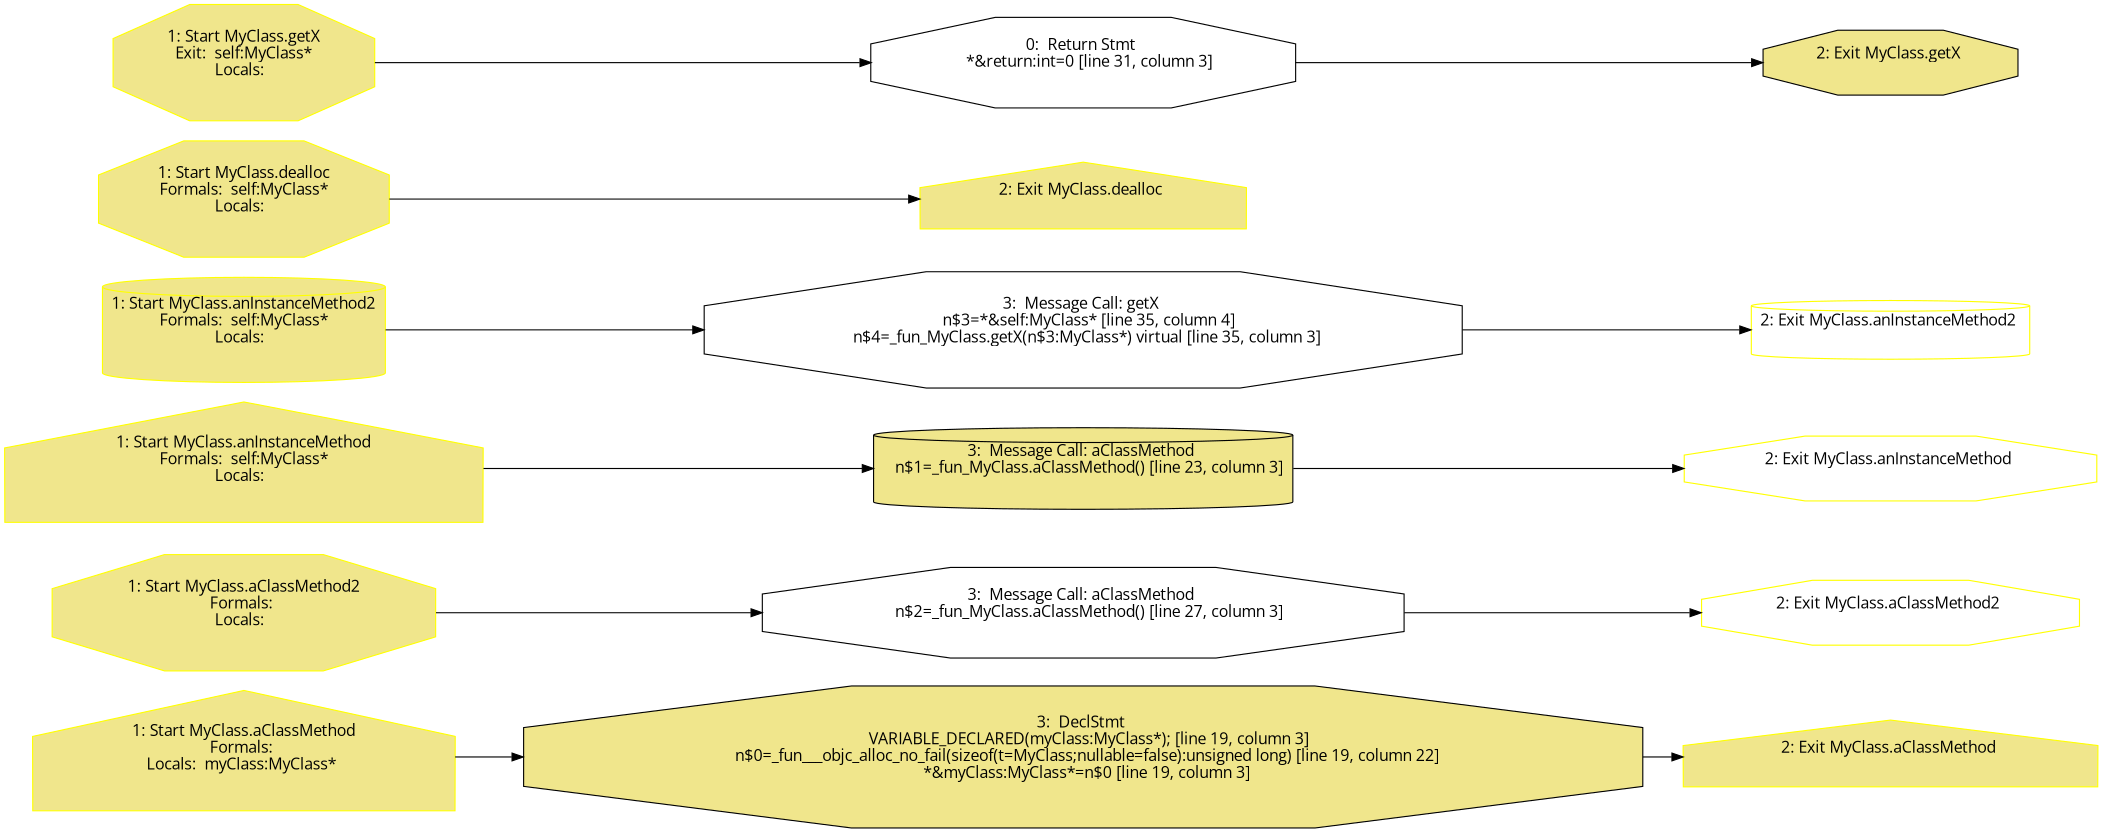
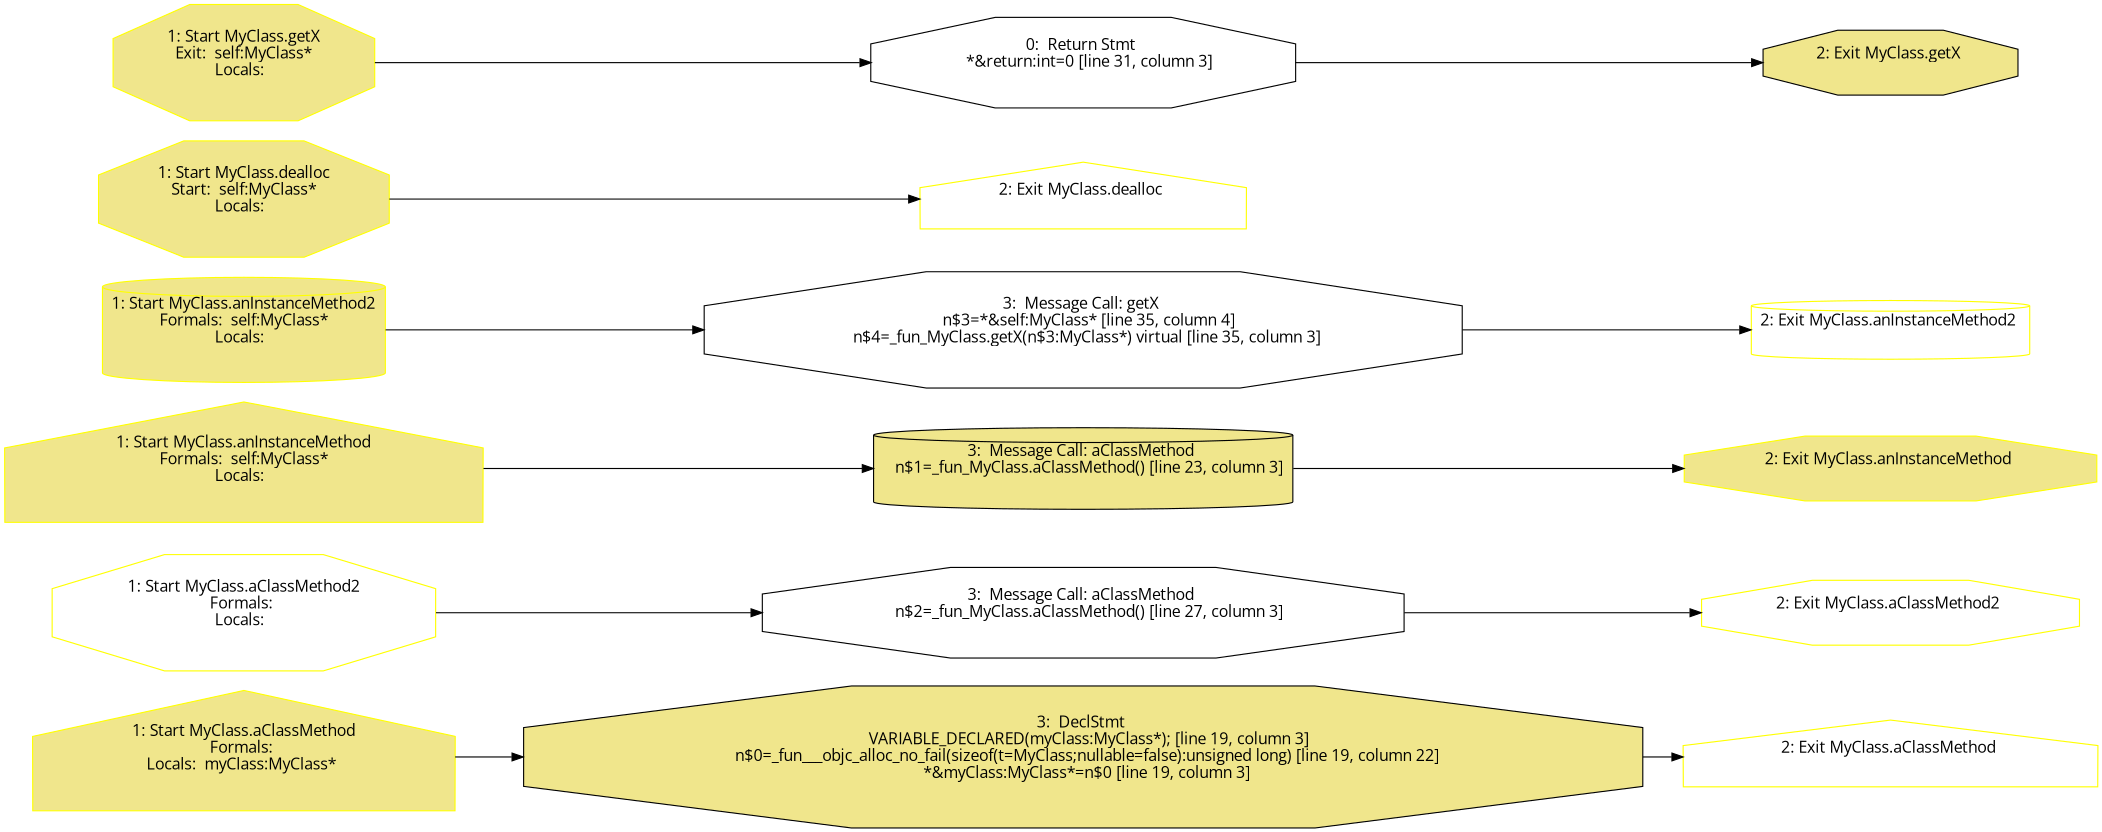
node "1: Start MyClass.dealloc Formals:  self:MyClass* Locals:": label "1: Start MyClass.dealloc Formals:  self:MyClass* Locals:" -> "1: Start MyClass.dealloc Start:  self:MyClass* Locals:"
node "2: Exit MyClass.dealloc": fillcolor khaki -> white
node "2: Exit MyClass.anInstanceMethod": fillcolor white -> khaki
node "1: Start MyClass.aClassMethod2 Formals: Locals:": fillcolor khaki -> white
node "2: Exit MyClass.aClassMethod": fillcolor khaki -> white
